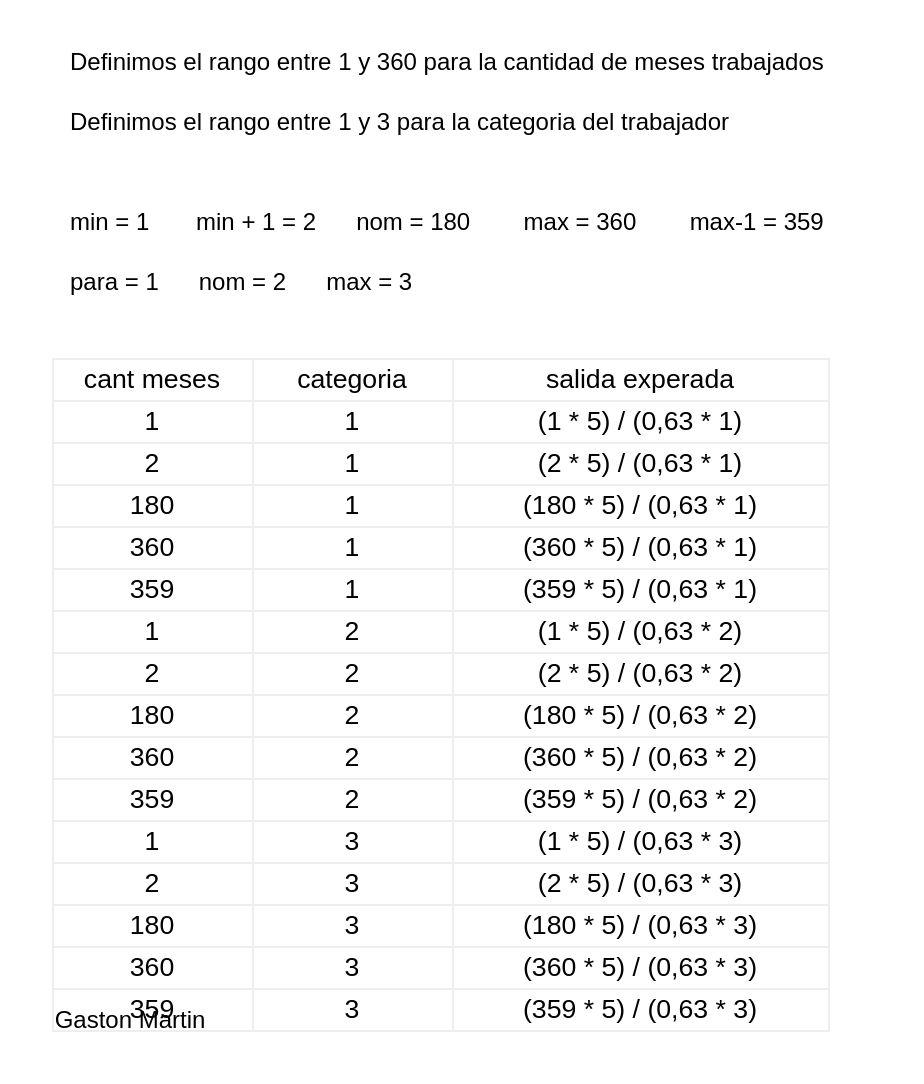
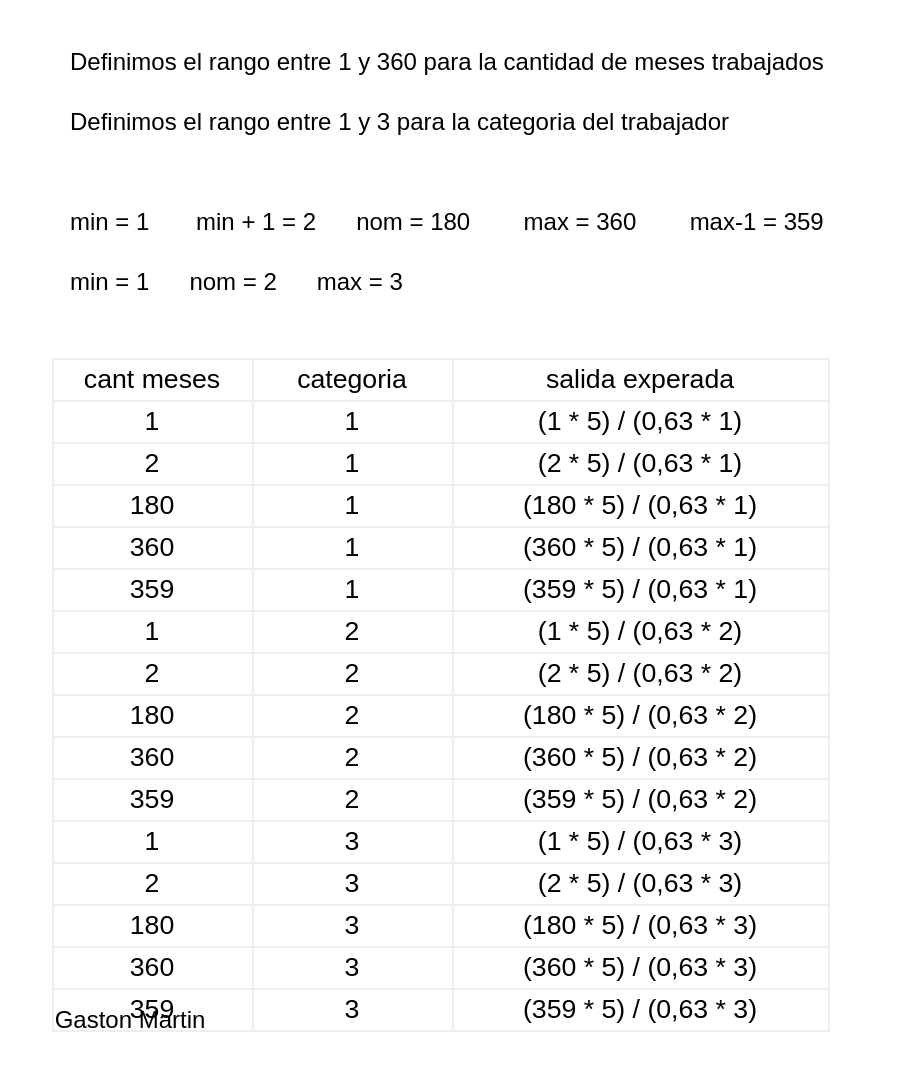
node "para = 1 nom = 2 max = 3": label "para = 1 nom = 2 max = 3" -> "min = 1 nom = 2 max = 3"
